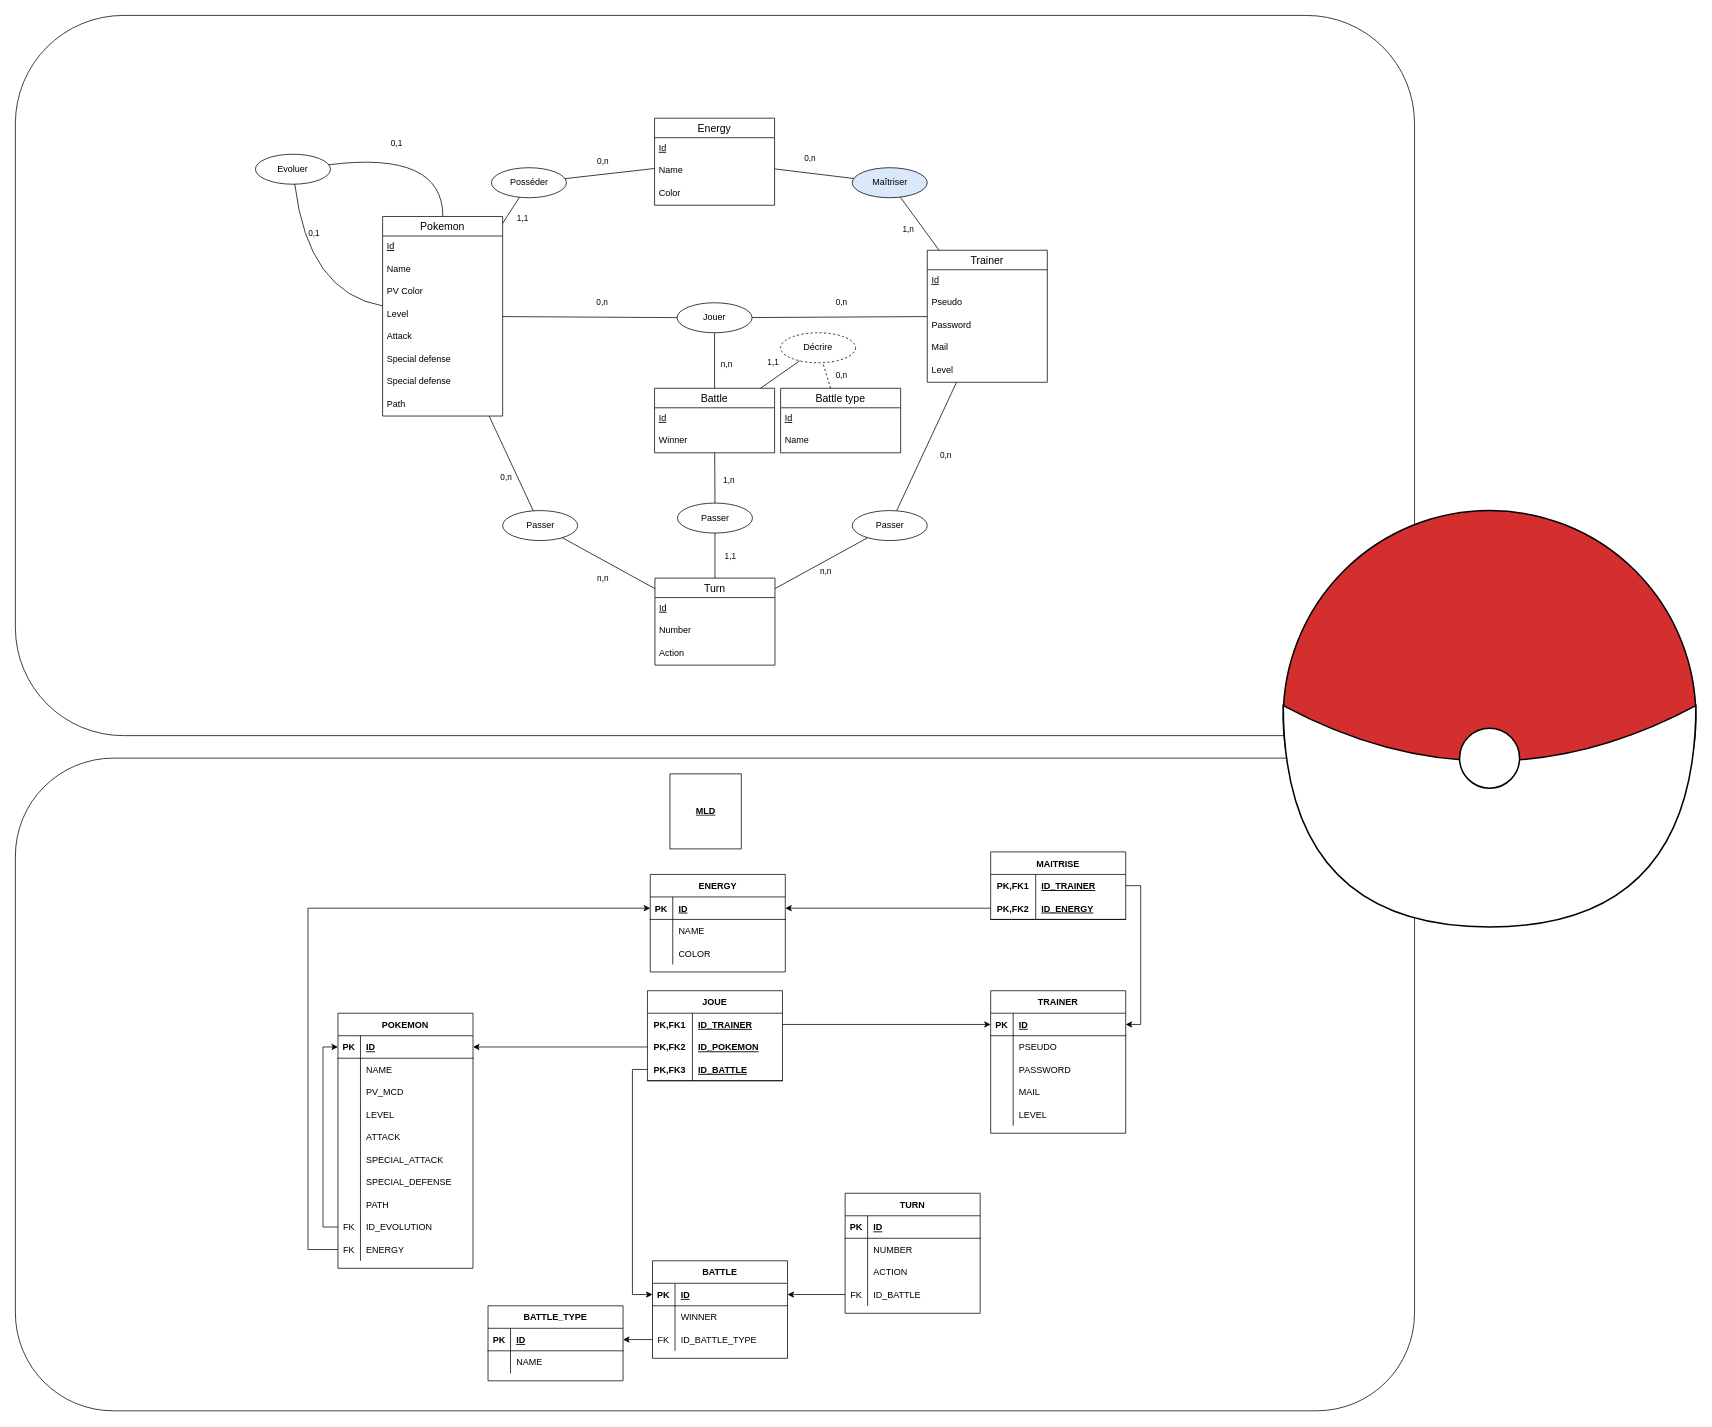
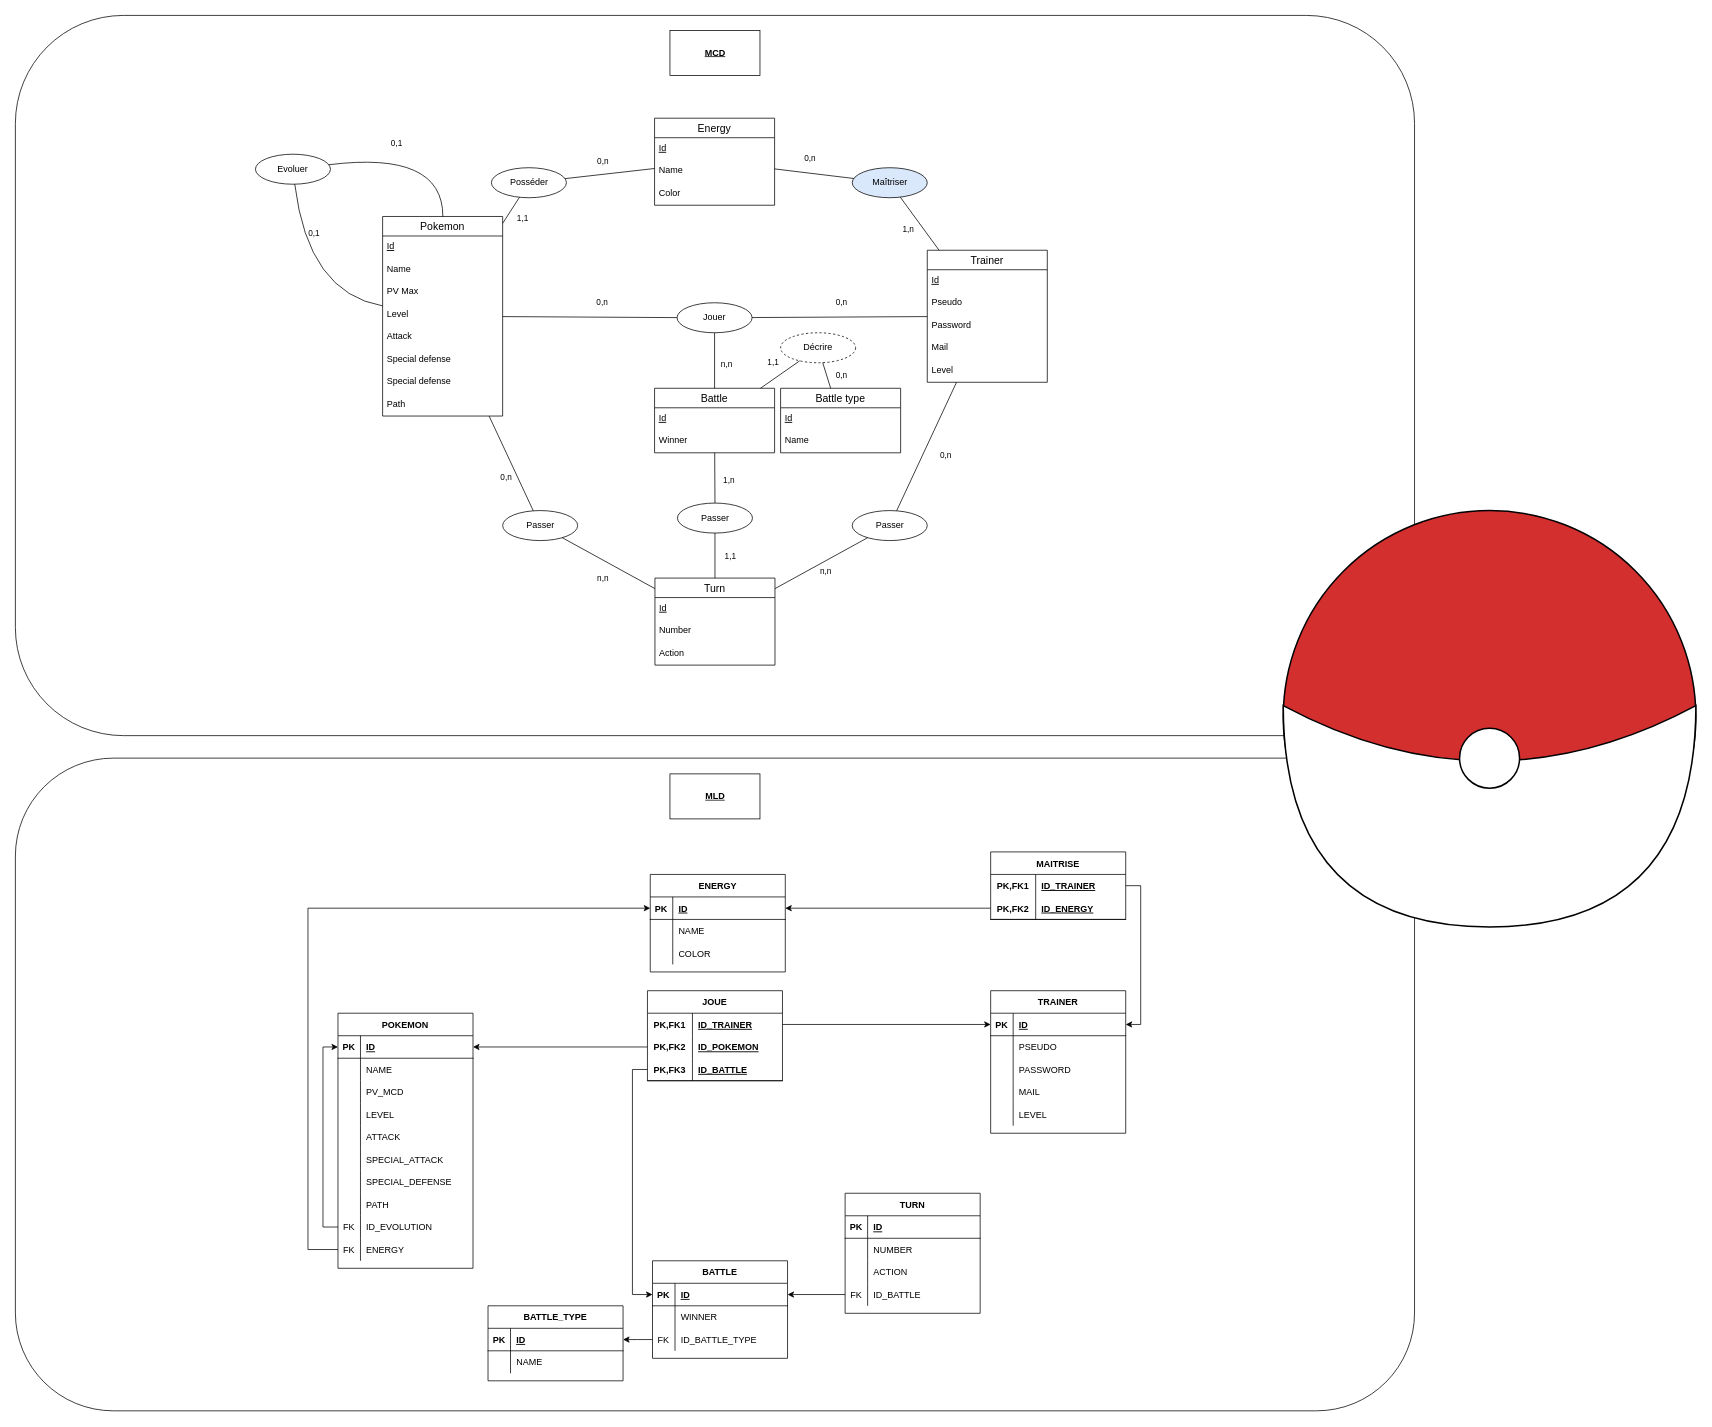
node "MCD": added
node "PV Color": label "PV Color" -> "PV Max"
edge "Décrire" -- "Battle type": style dashed -> solid
node "MLD": size 71x75 -> 90x45
